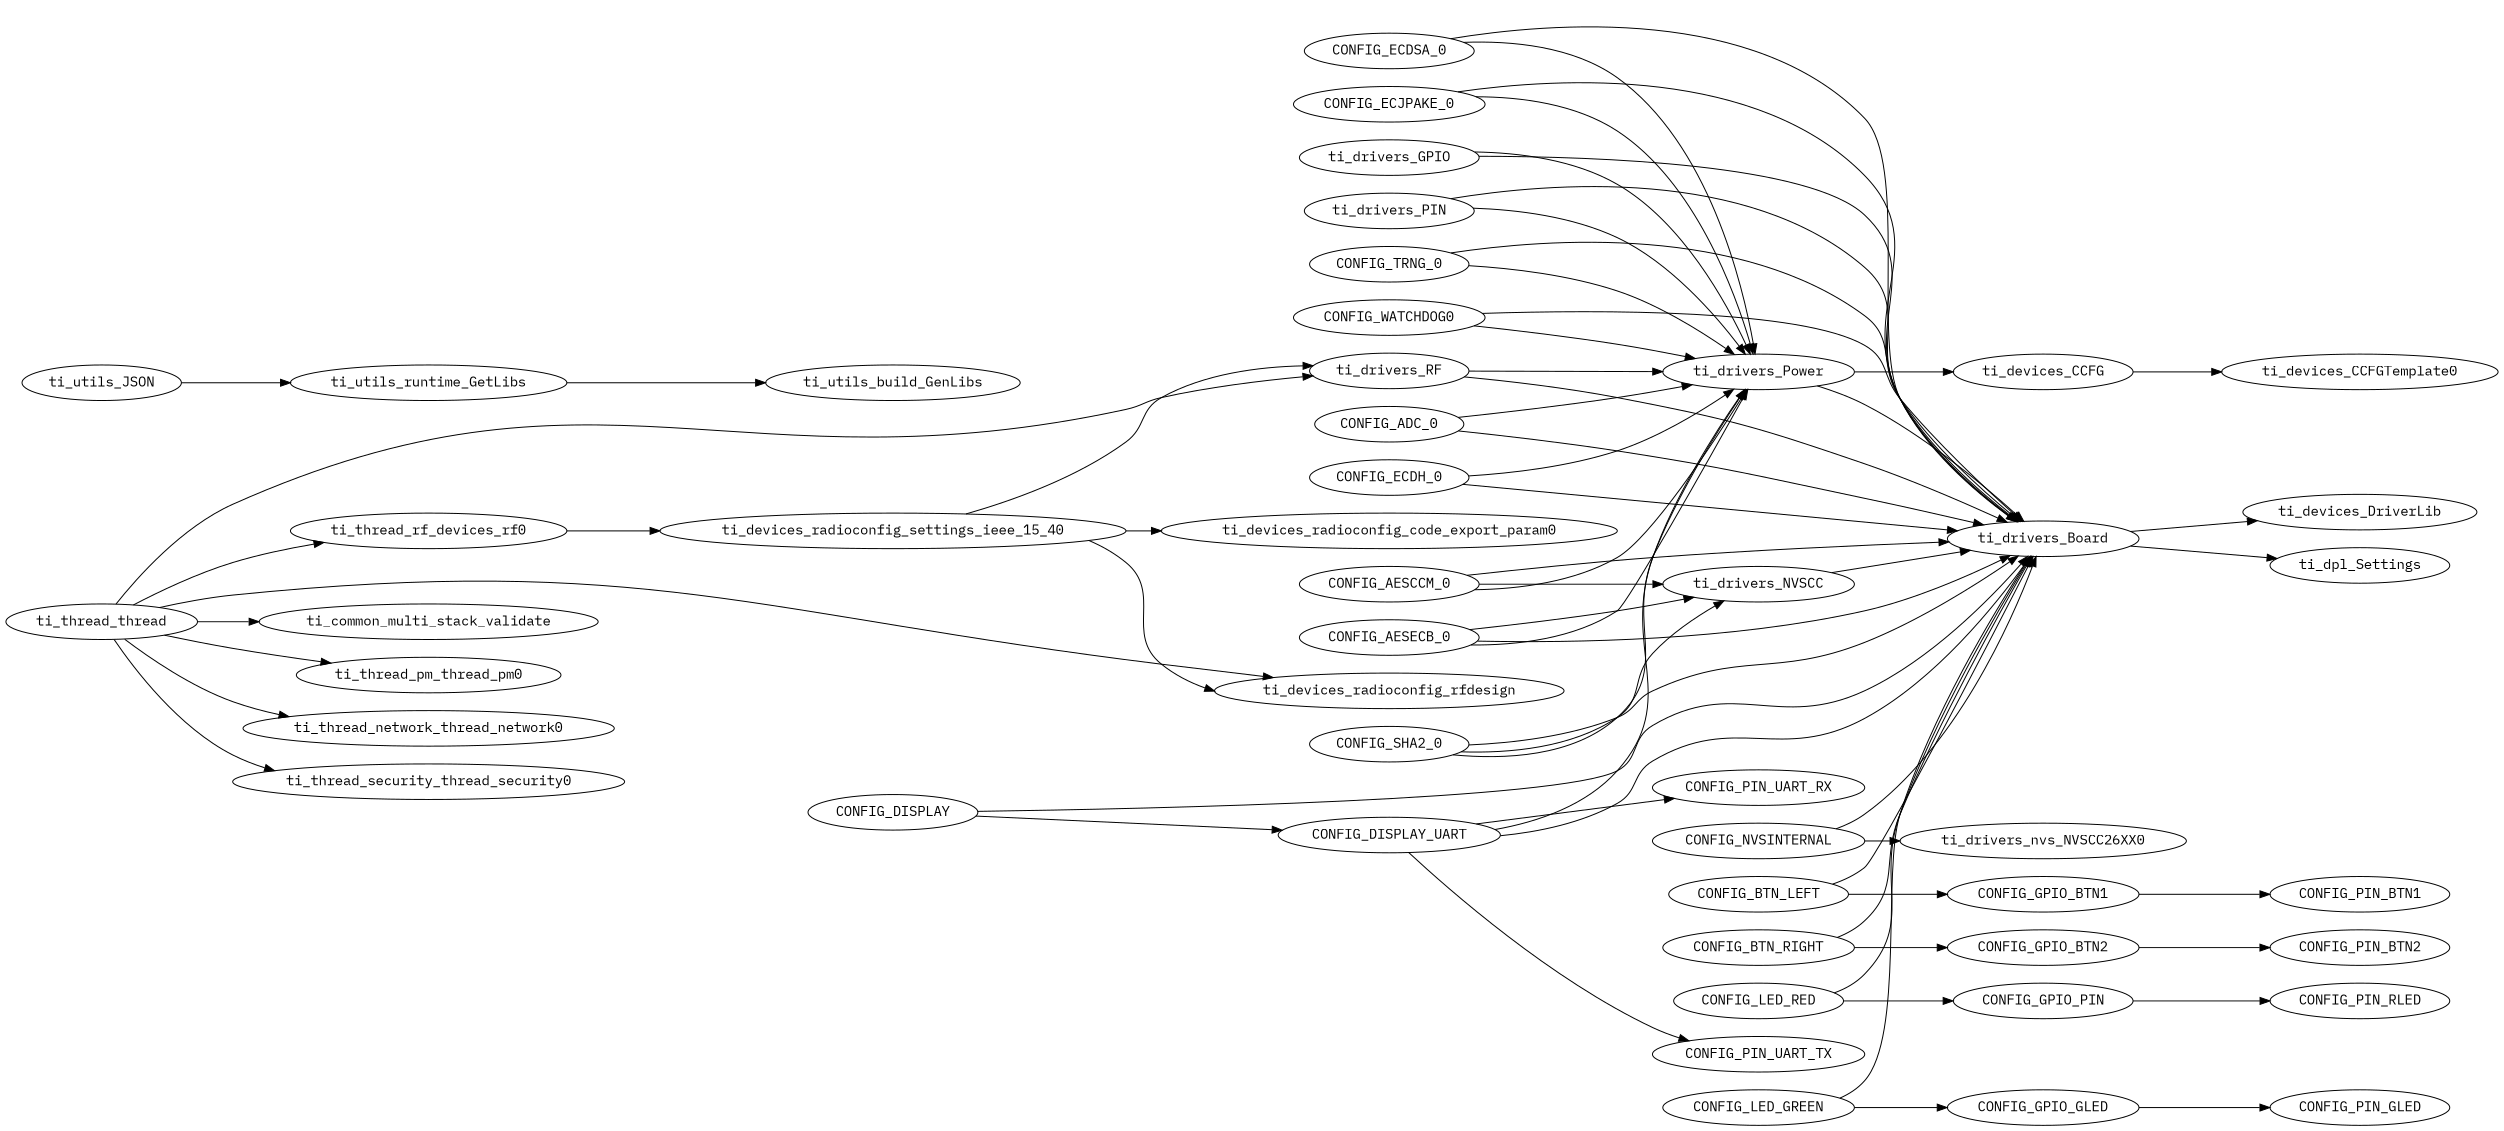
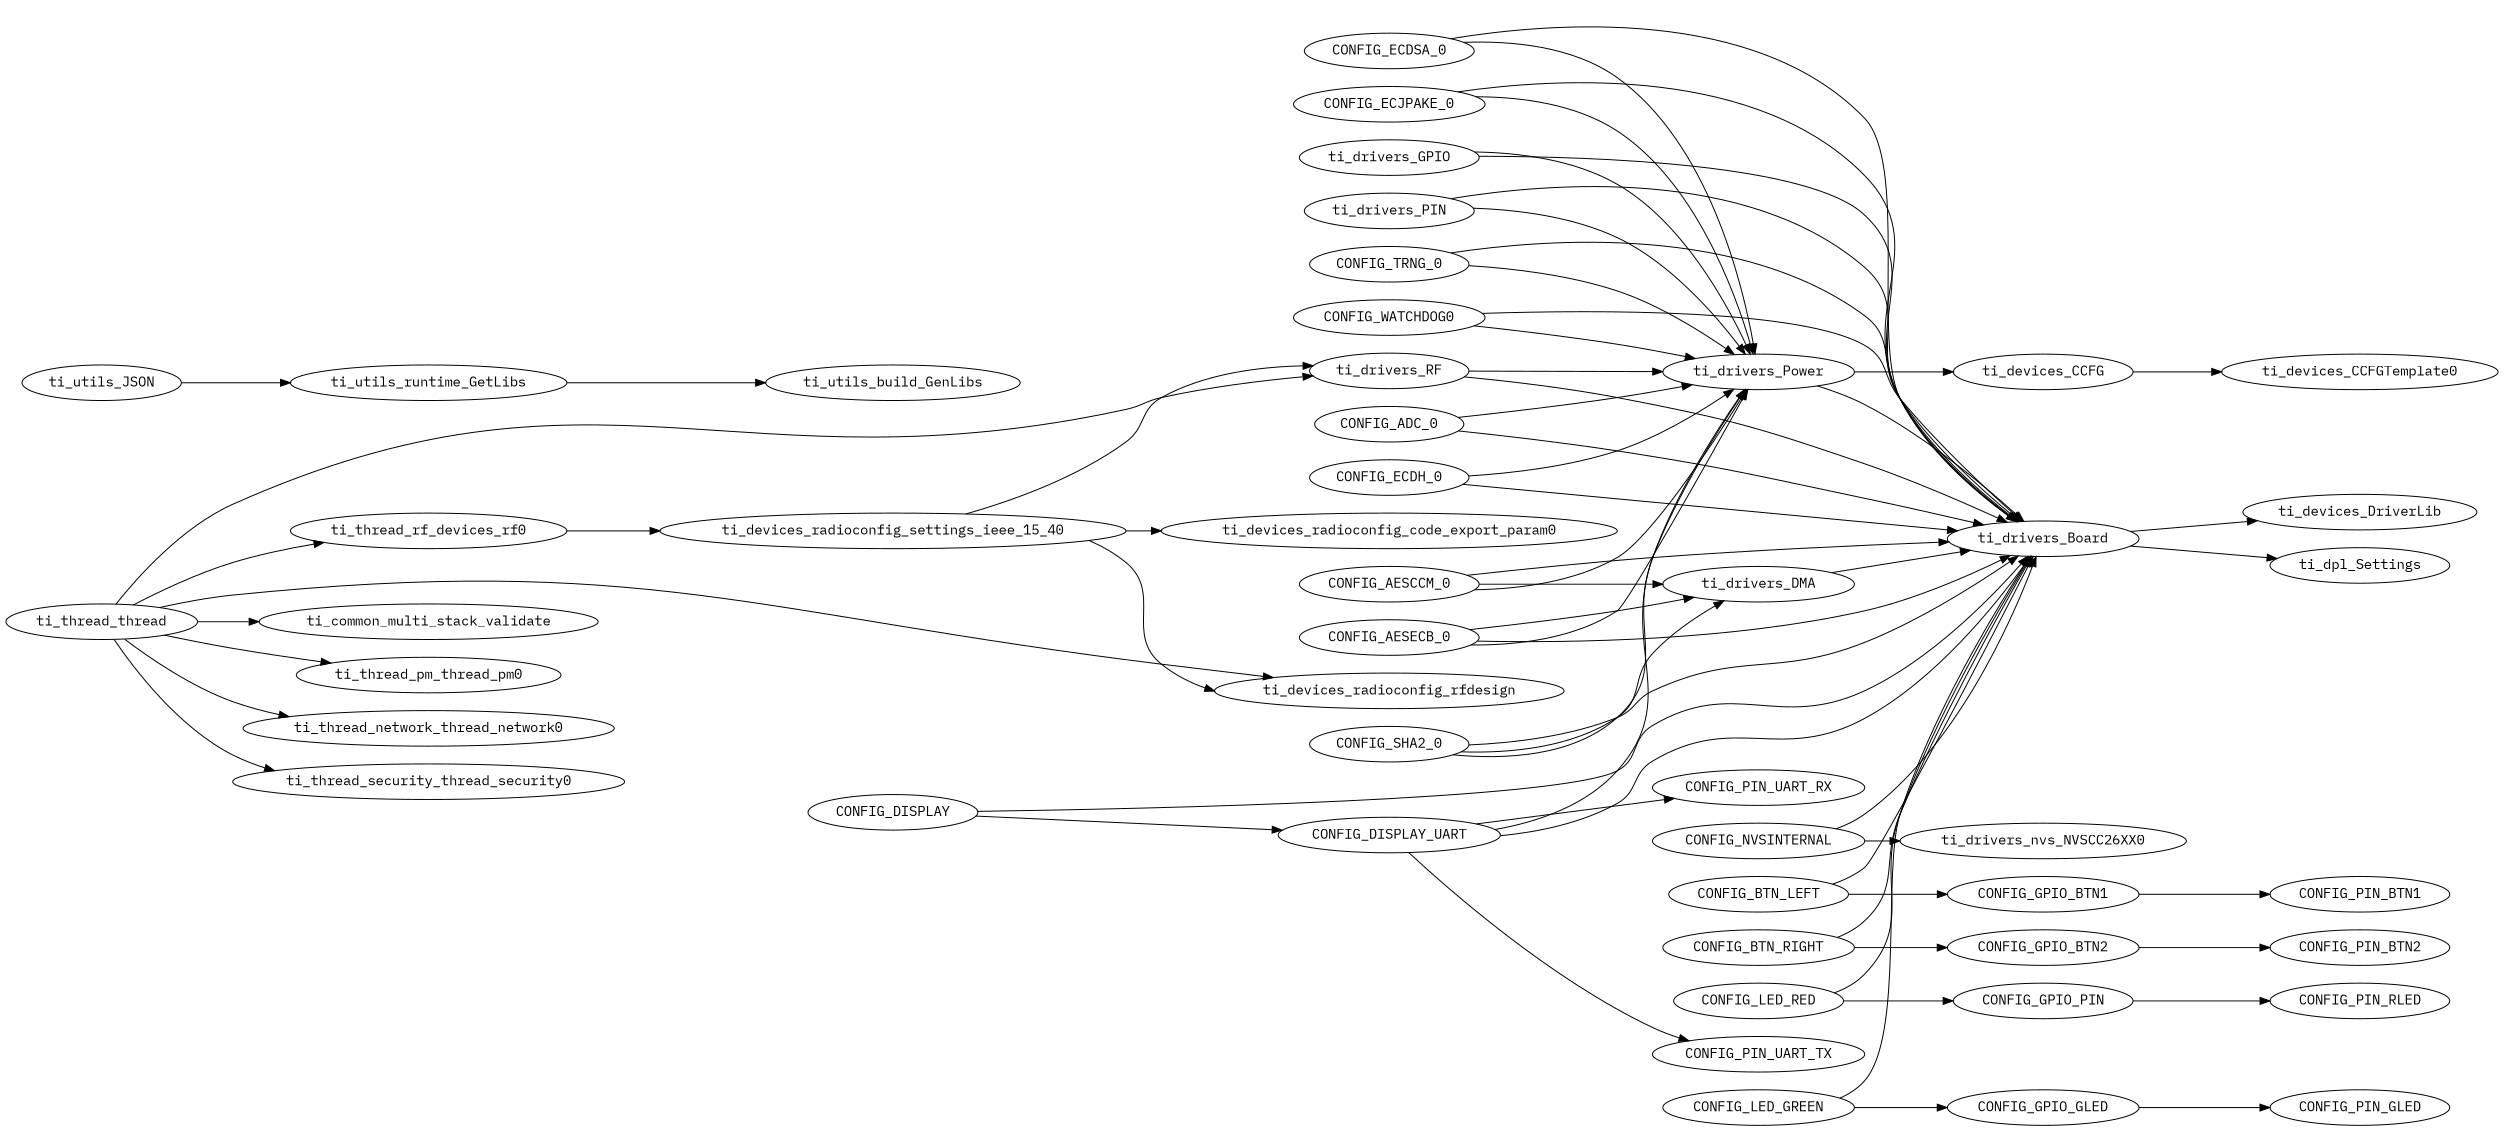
node "ti_drivers_NVSCC": label "ti_drivers_NVSCC" -> "ti_drivers_DMA"
